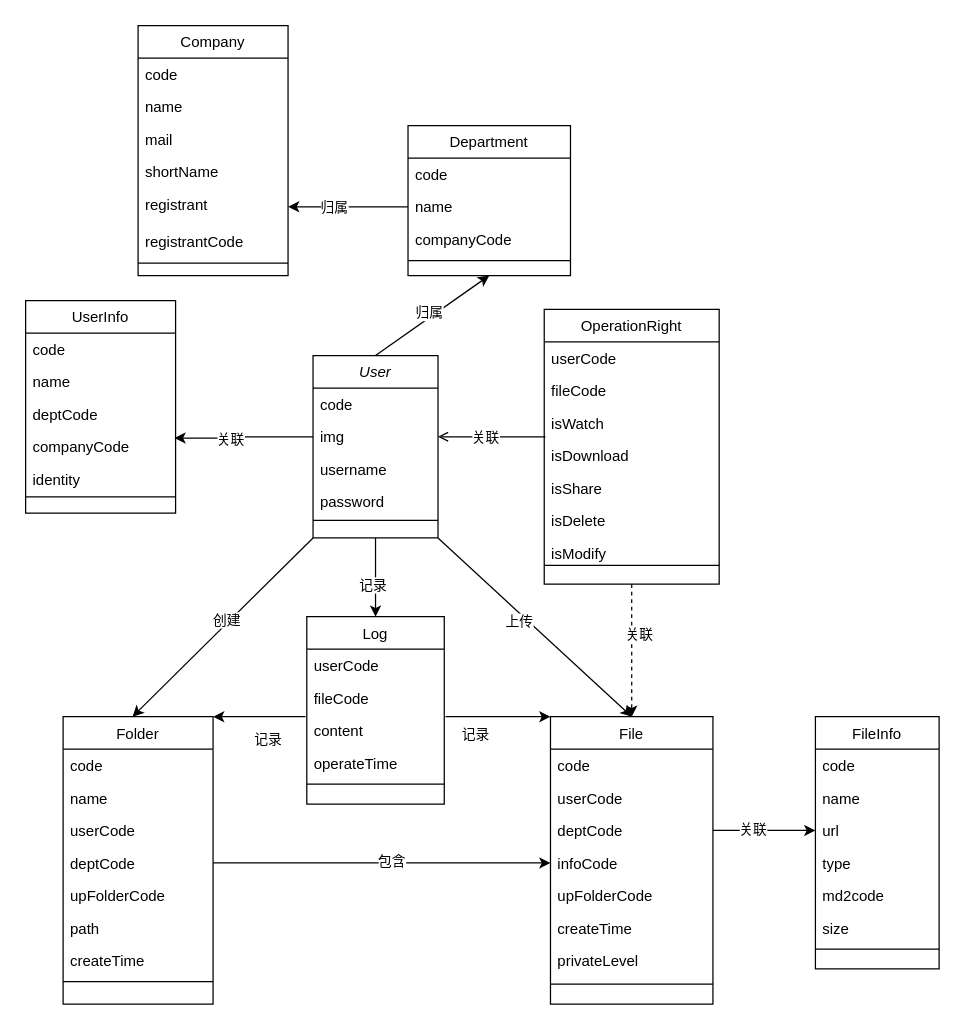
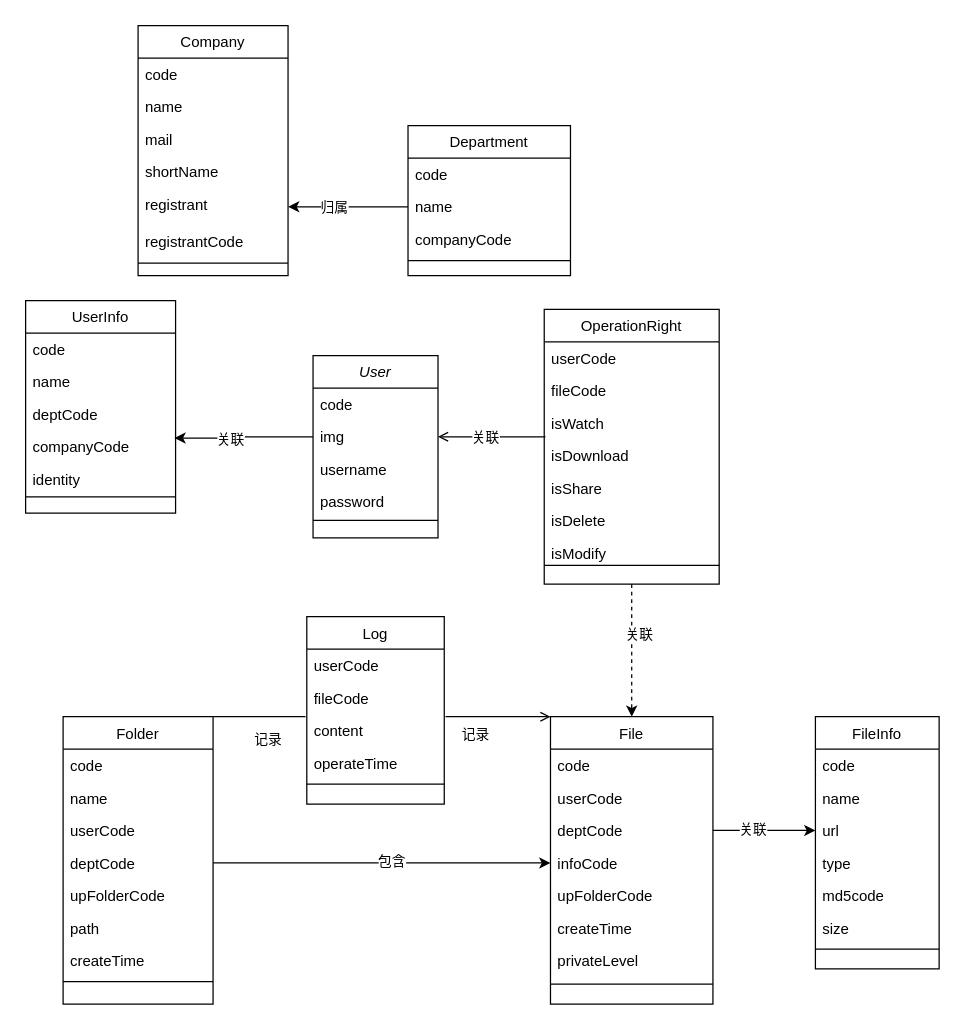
edge "User" -> "Department": removed, label "归属"
edge "User" -> "Log": removed, label "记录"
edge "User" -> "Folder": removed, label "创建"
edge "User" -> "File": removed, label "上传"
edge "content" -> "Folder": arrowhead classic -> none
edge "content" -> "File": arrowhead classic -> open
node "md2code": label "md2code" -> "md5code"
